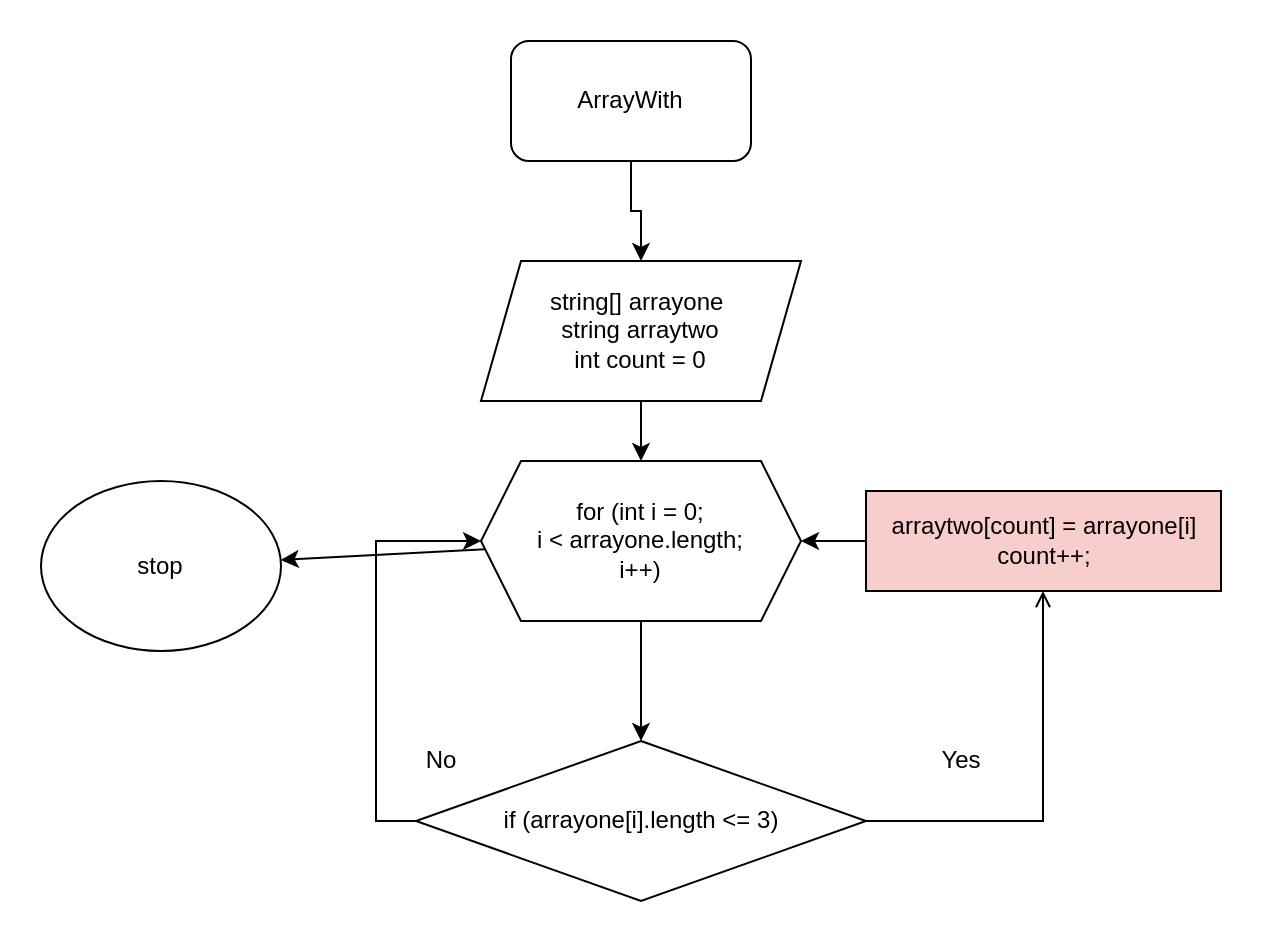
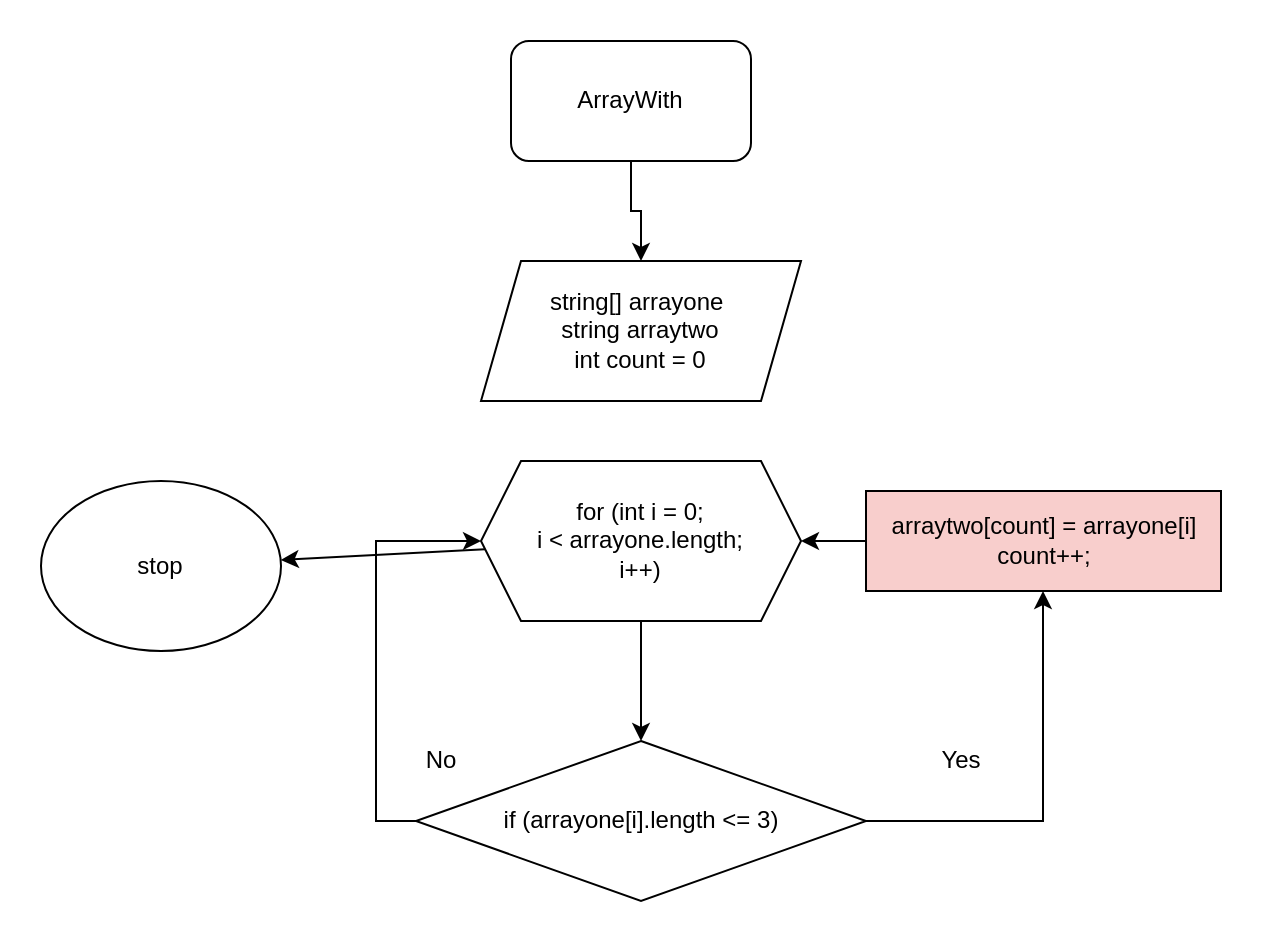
edge "string[] arrayone string arraytwo int count = 0" -> "for (int i = 0; i < arrayone.length; i++)": removed
edge "if (arrayone[i].length <= 3)" -> "arraytwo[count] = arrayone[i] count++;": arrowhead open -> classic
